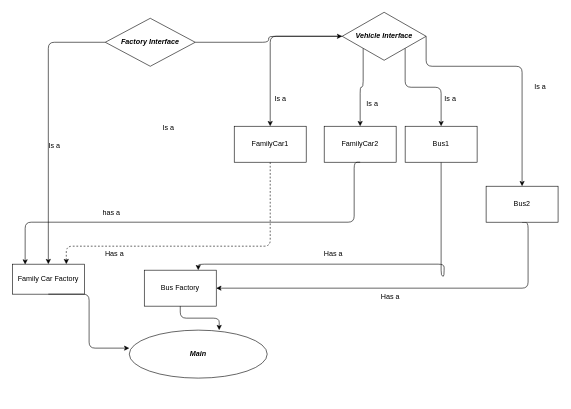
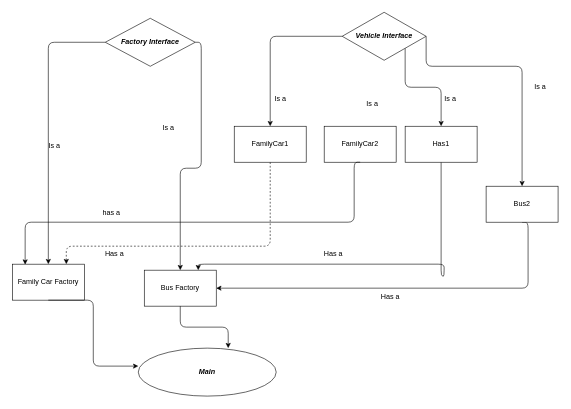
edge "Factory Interface" -> "Vehicle Interface": now "Factory Interface" -> "Bus Factory"
edge "Vehicle Interface" -> "FamilyCar2": removed
node "Bus1": label "Bus1" -> "Has1"
node "Family Car Factory": size 72x30 -> 72x36
node "Main": moved (198, 354) -> (207, 372)
